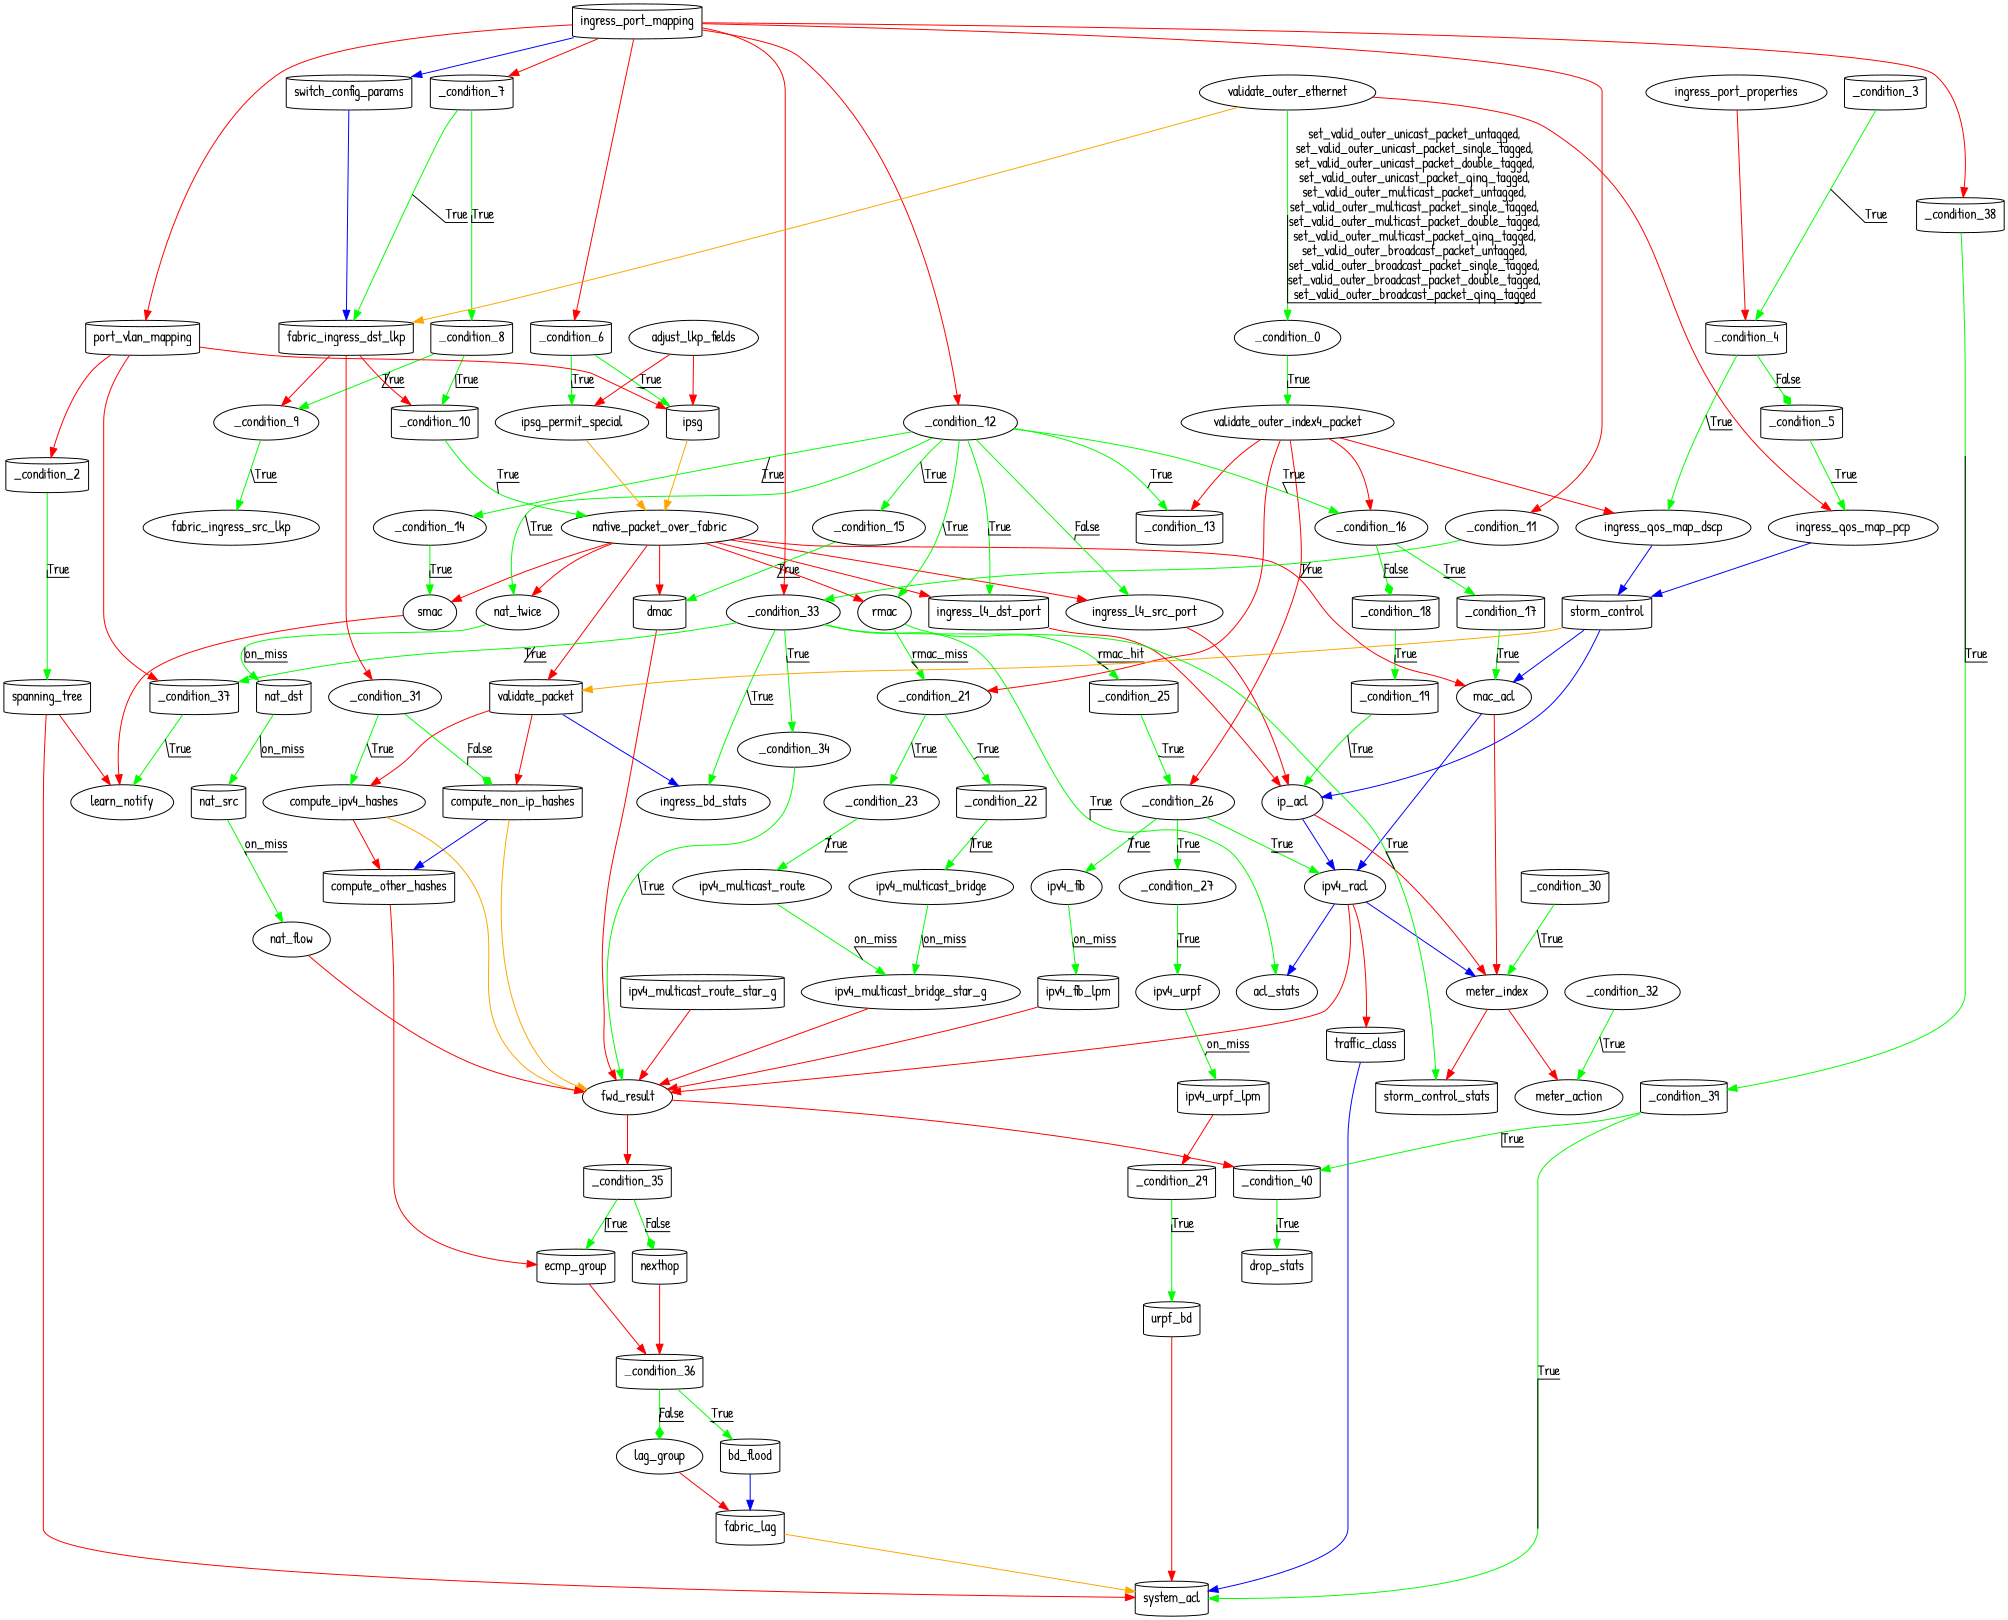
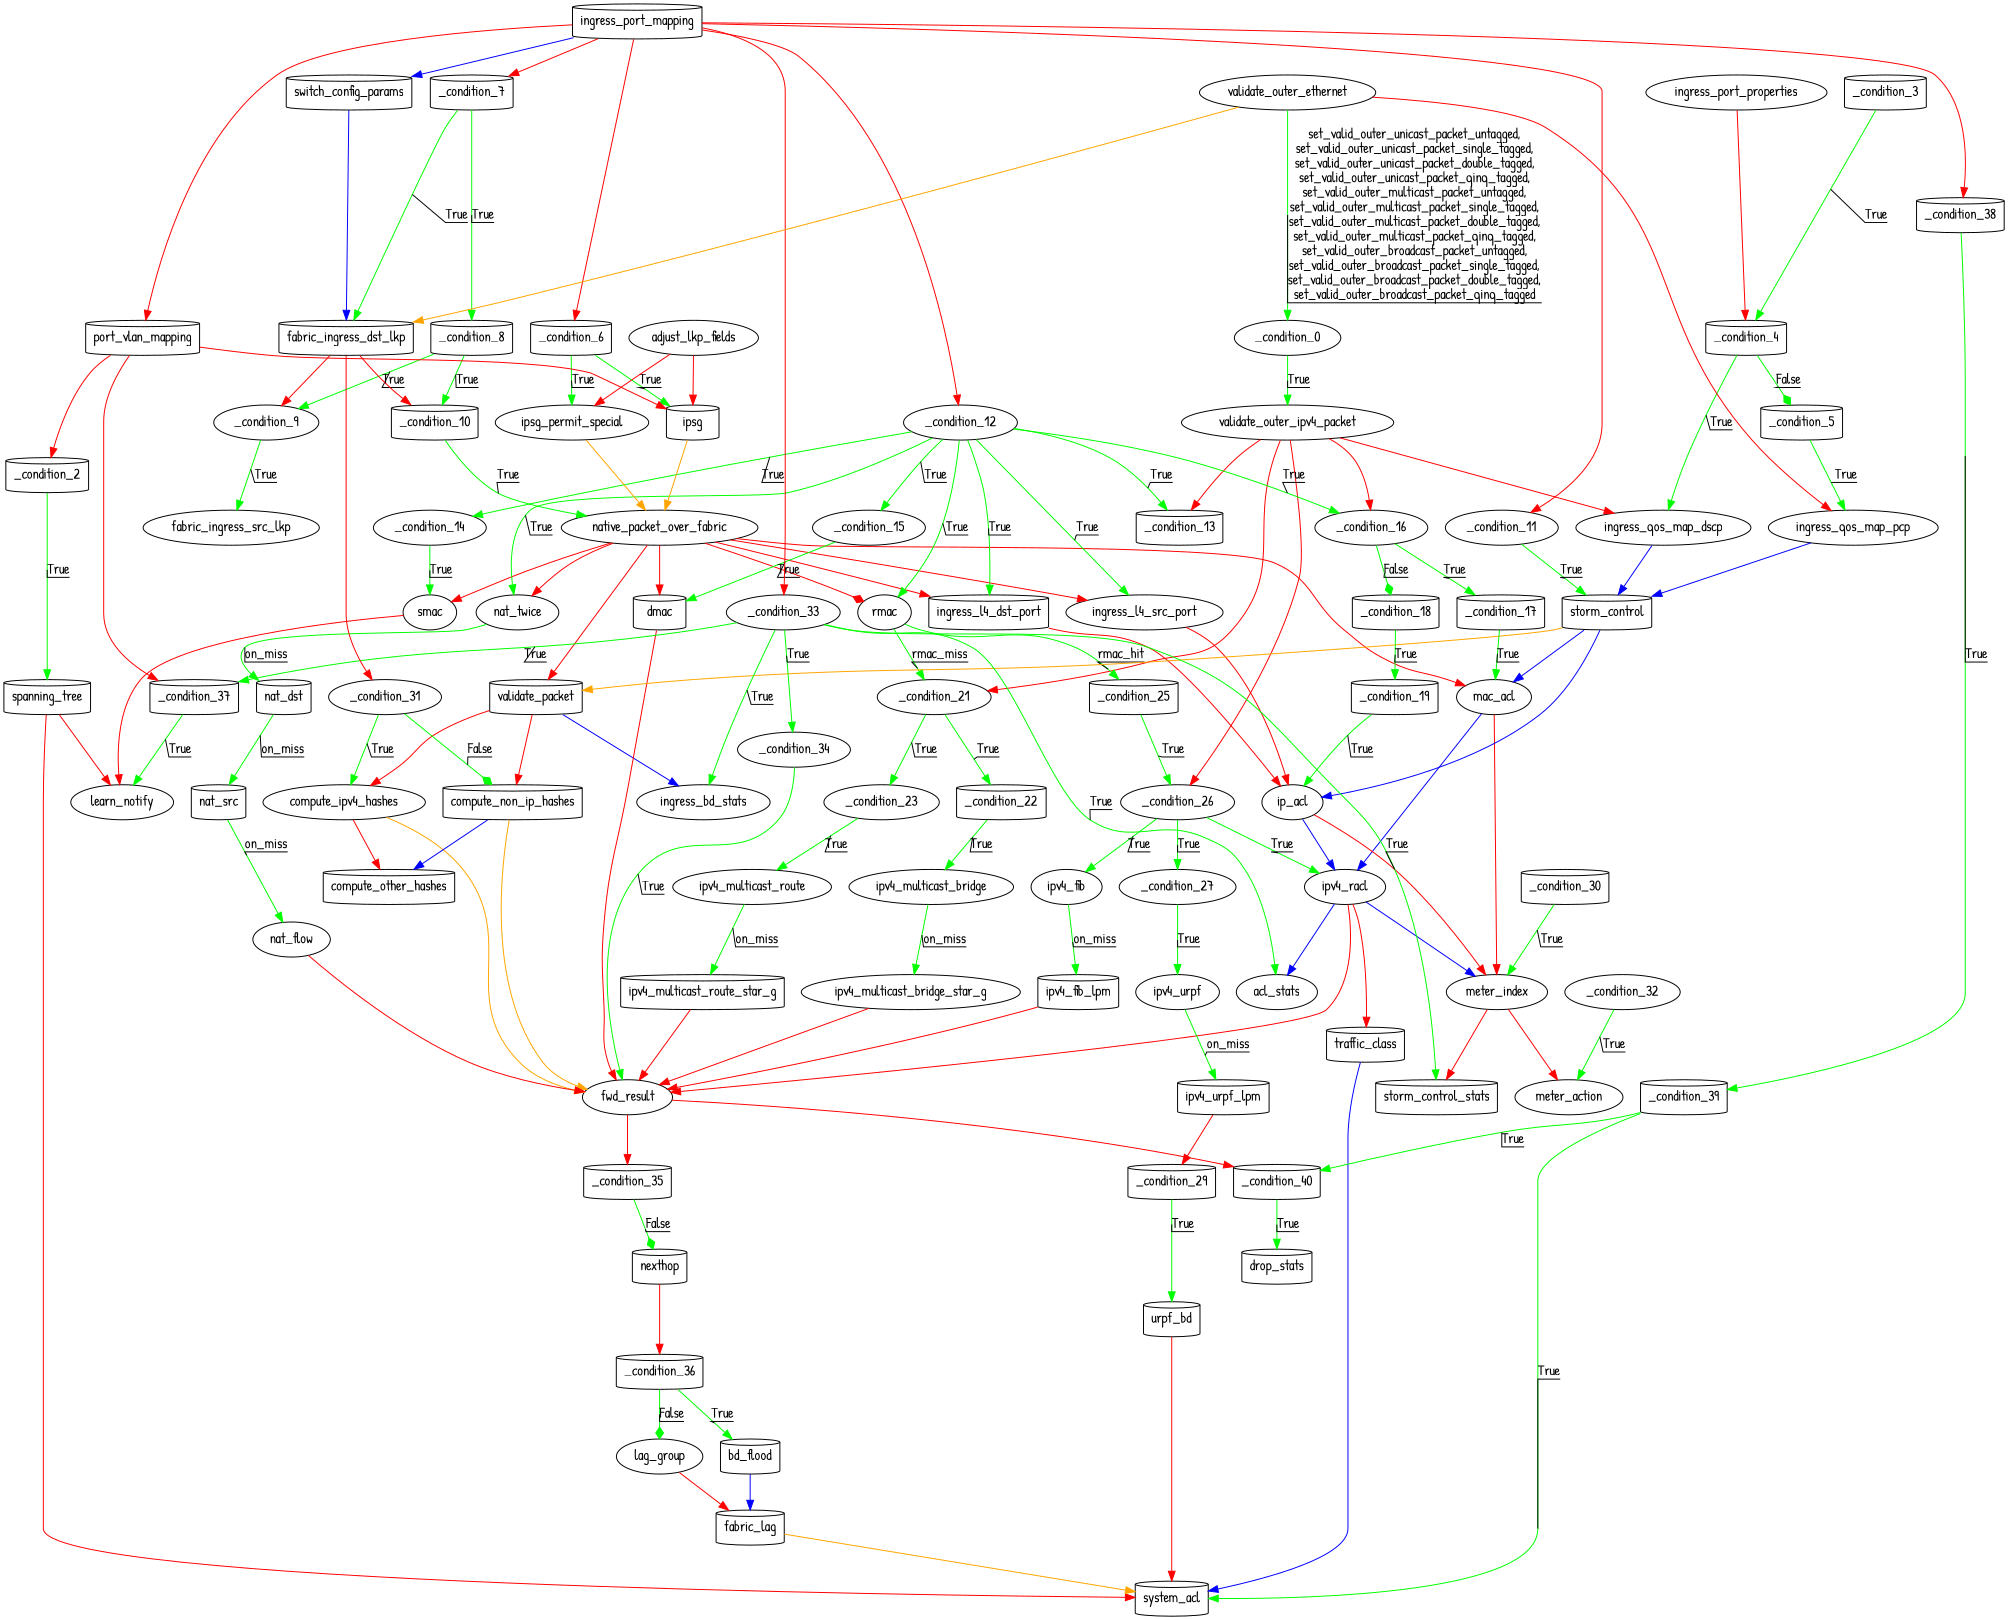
node "validate_outer_index4_packet": label "validate_outer_index4_packet" -> "validate_outer_ipv4_packet"
edge "_condition_12" -> "ingress_l4_src_port": label "False" -> "True"
edge "_condition_11" -> "_condition_33": now "_condition_11" -> "storm_control"
edge "native_packet_over_fabric" -> "rmac": arrowhead normal -> diamond
edge "ipv4_multicast_route" -> "ipv4_multicast_bridge_star_g": now "ipv4_multicast_route" -> "ipv4_multicast_route_star_g"
node "ecmp_group": removed
